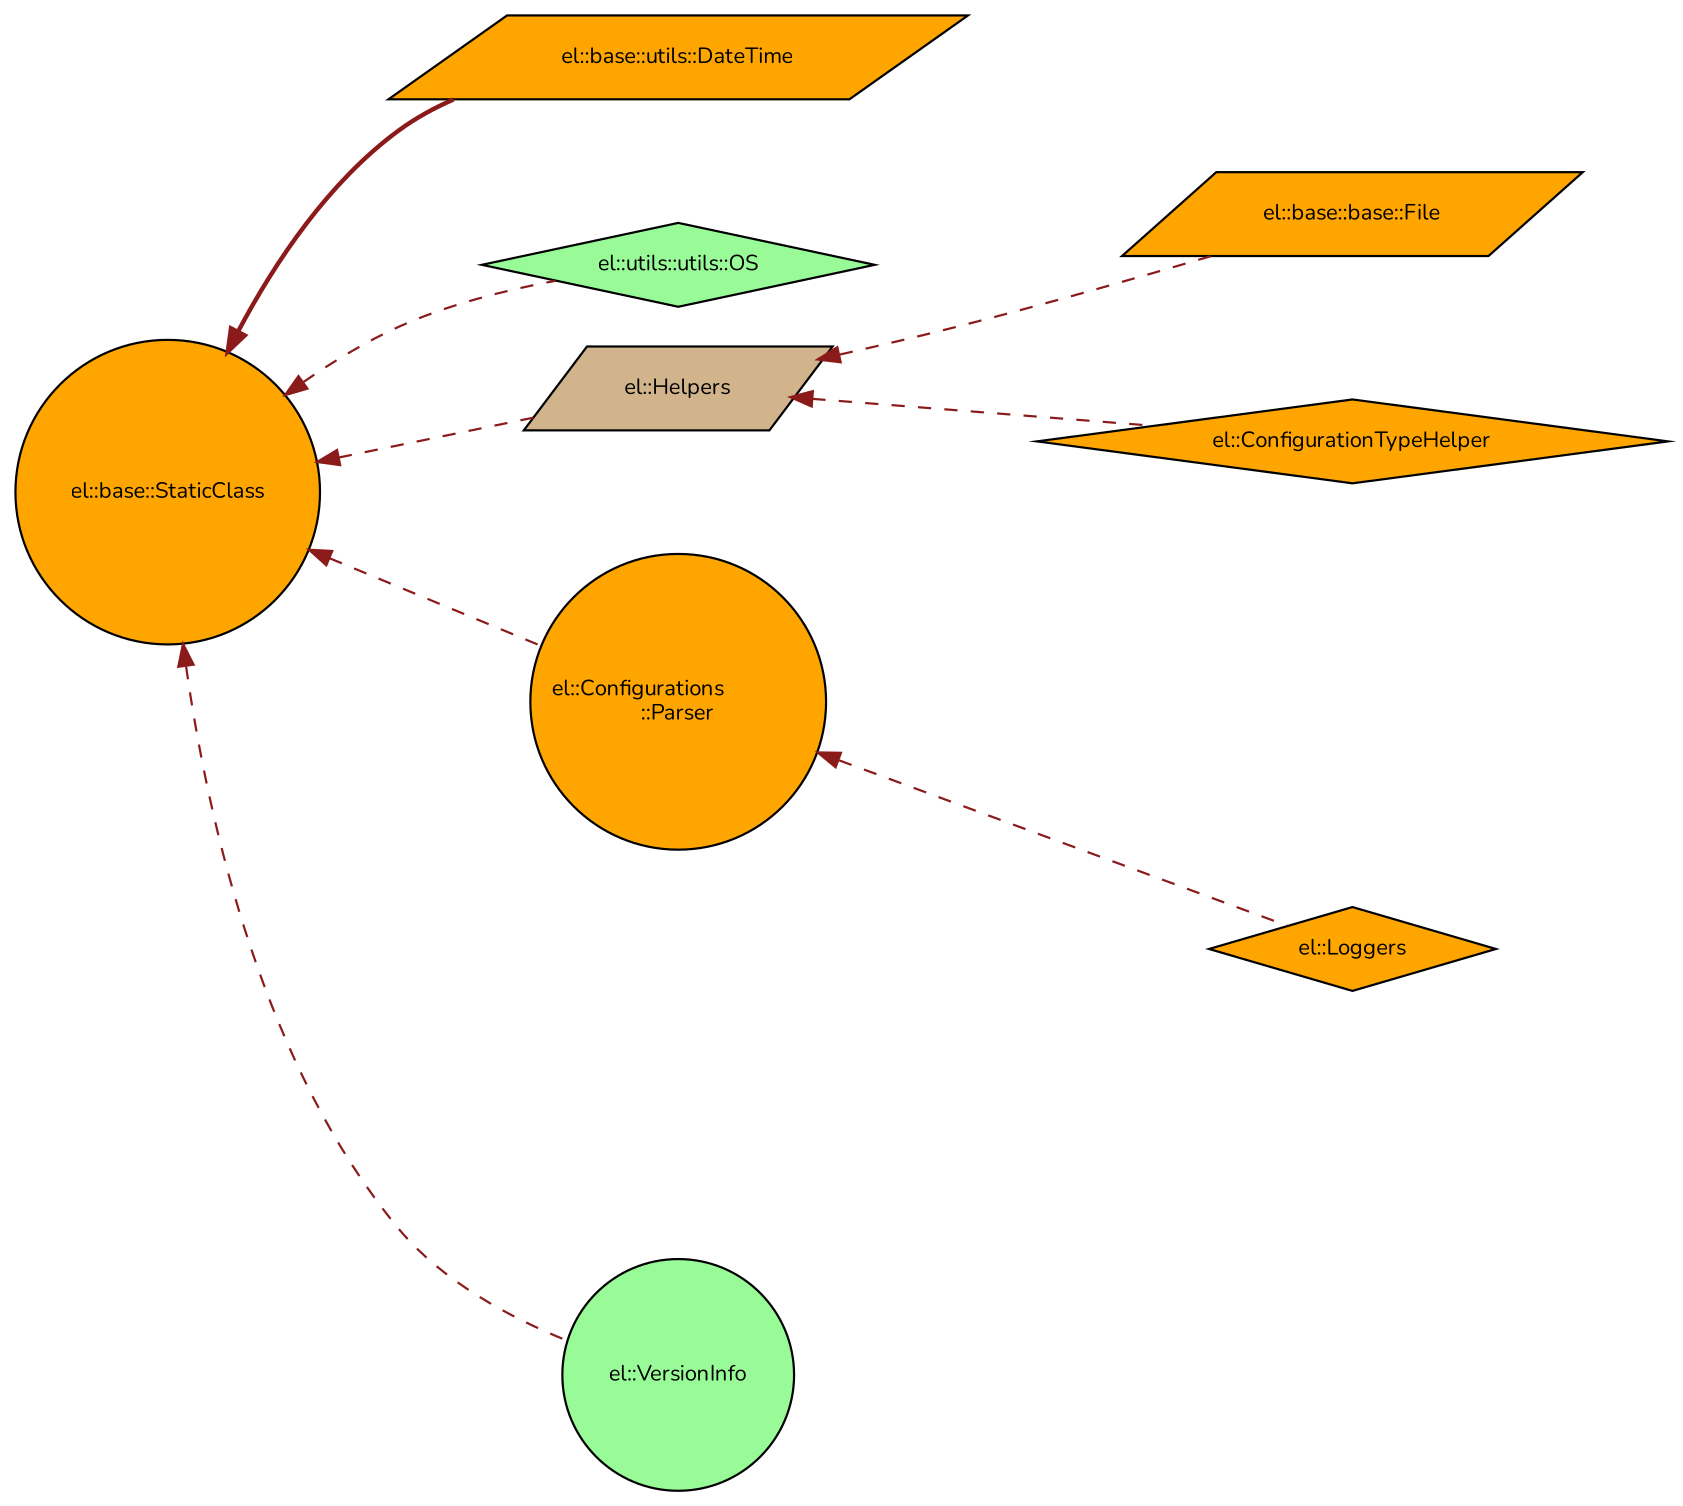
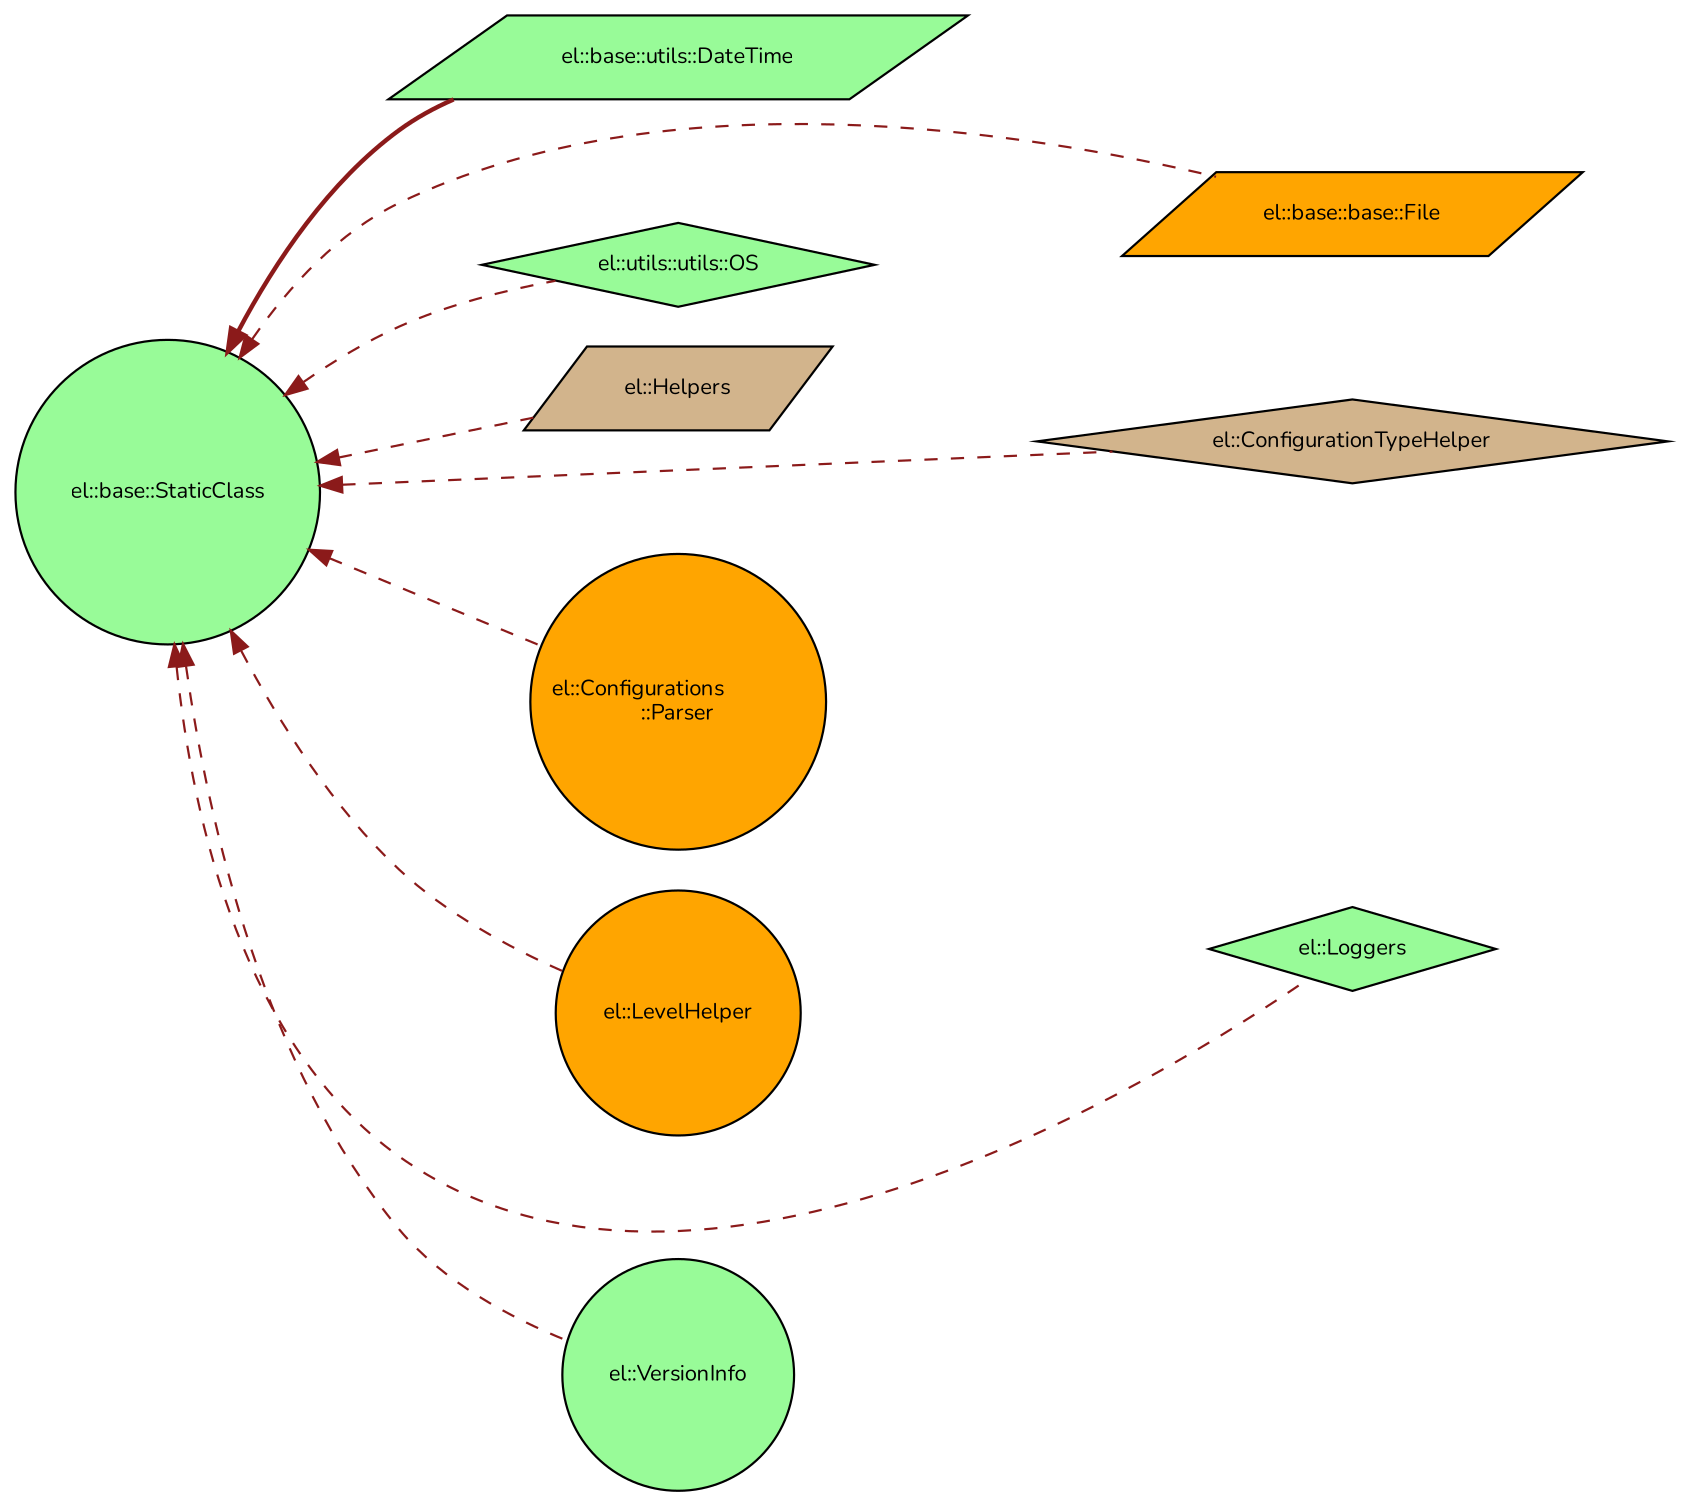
node "el::base::utils::DateTime": fillcolor orange -> palegreen
edge "el::base::base::File" -> "el::Helpers": now "el::base::base::File" -> "el::base::StaticClass"
edge "el::ConfigurationTypeHelper" -> "el::Helpers": now "el::ConfigurationTypeHelper" -> "el::base::StaticClass"
node "el::ConfigurationTypeHelper": fillcolor orange -> tan
node "el::base::StaticClass": fillcolor orange -> palegreen
edge "el::Loggers" -> "el::Configurations ::Parser": now "el::Loggers" -> "el::base::StaticClass"
node "el::Loggers": fillcolor orange -> palegreen
node "el::LevelHelper": added
